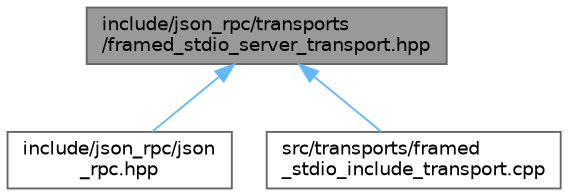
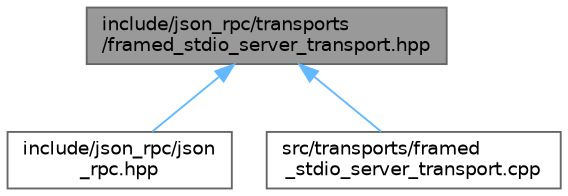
node "src/transports/framed _stdio_include_transport.cpp": label "src/transports/framed _stdio_include_transport.cpp" -> "src/transports/framed _stdio_server_transport.cpp"
